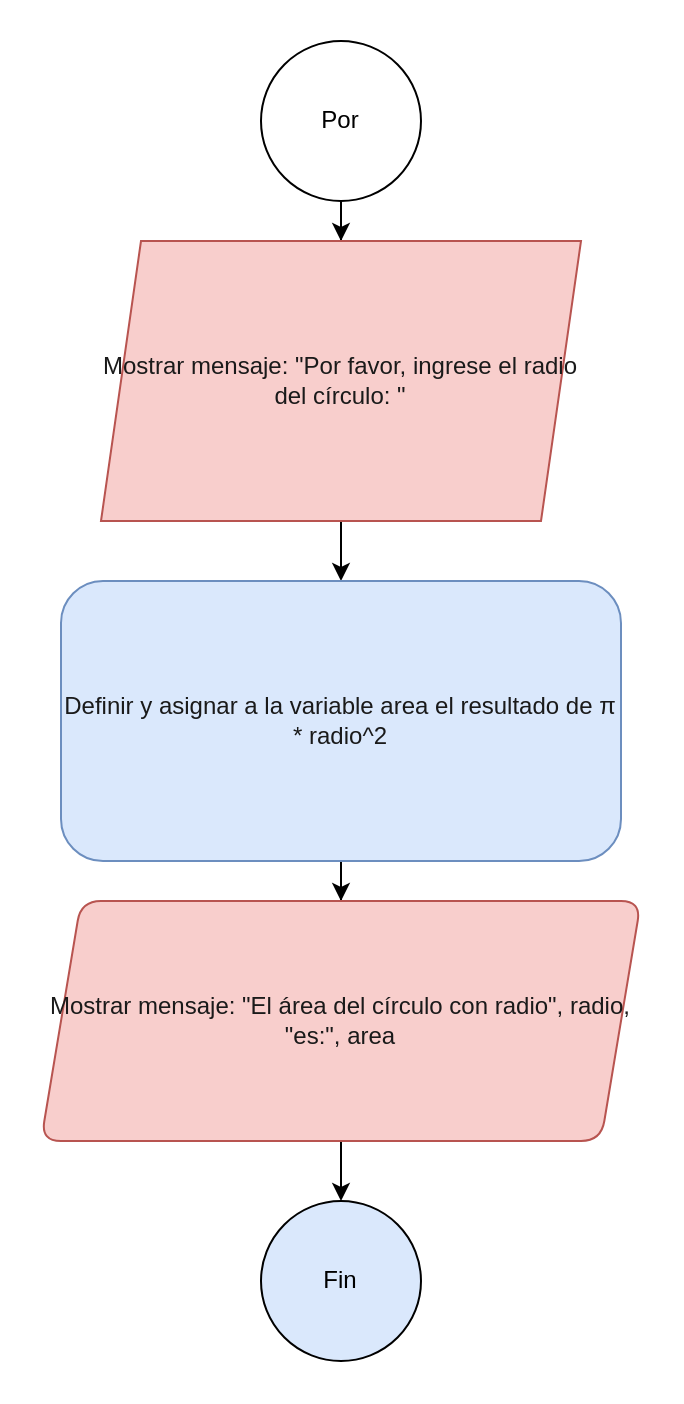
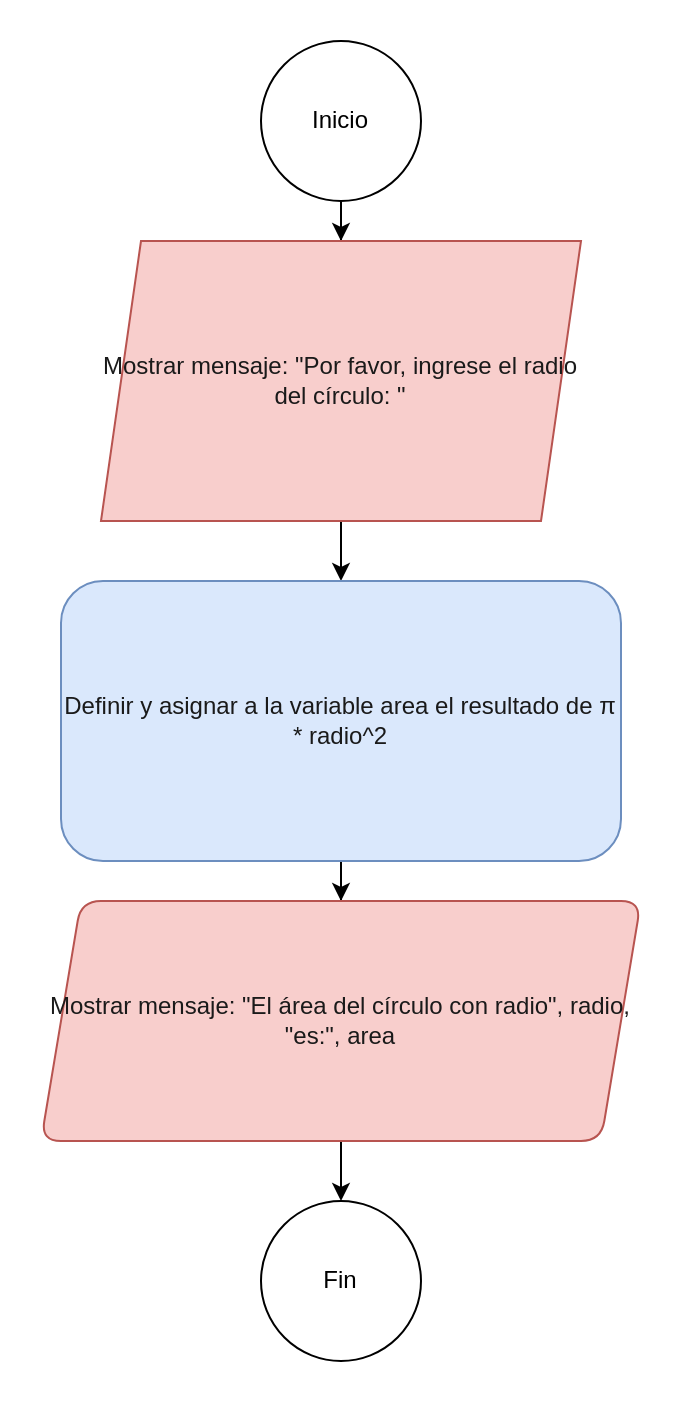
node "Por": label "Por" -> "Inicio"
node "Fin": fillcolor #dae8fc -> #ffffff
